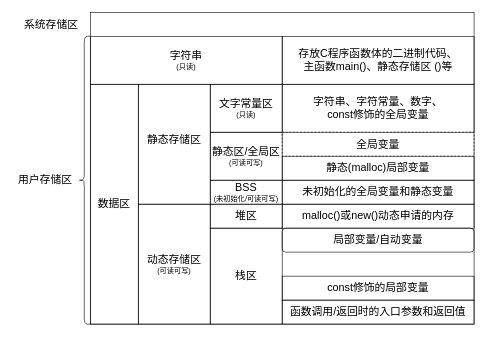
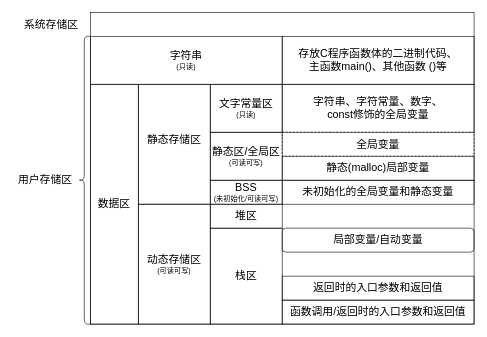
node "存放C程序函数体的二进制代码、 主函数main()、静态存储区 ()等": label "存放C程序函数体的二进制代码、 主函数main()、静态存储区 ()等" -> "存放C程序函数体的二进制代码、 主函数main()、其他函数 ()等"
node "malloc()或new()动态申请的内存": removed
node "const修饰的局部变量": label "const修饰的局部变量" -> "返回时的入口参数和返回值"
